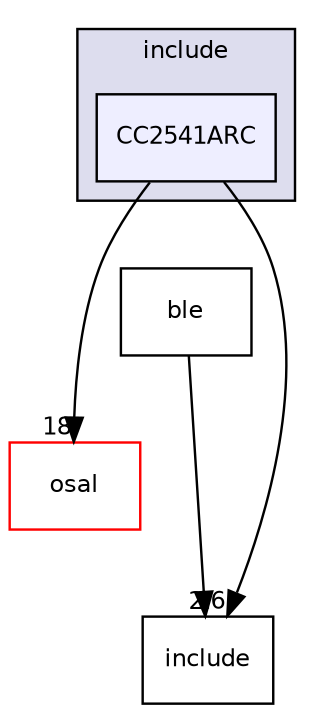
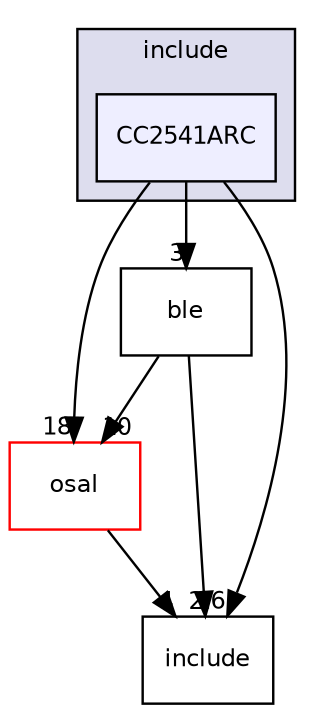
edge "CC2541ARC" -> "ble": added
edge "ble" -> "osal": added
edge "osal" -> "include": added
